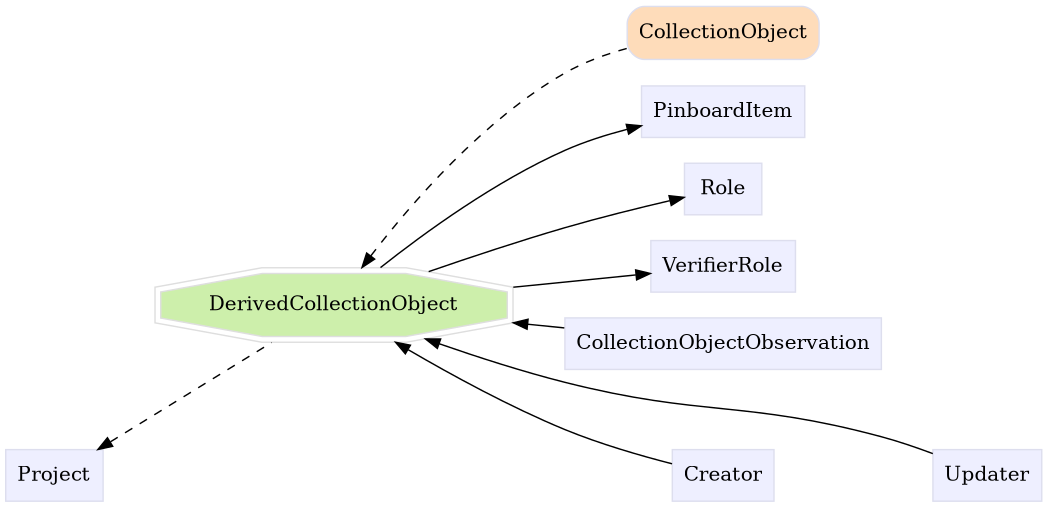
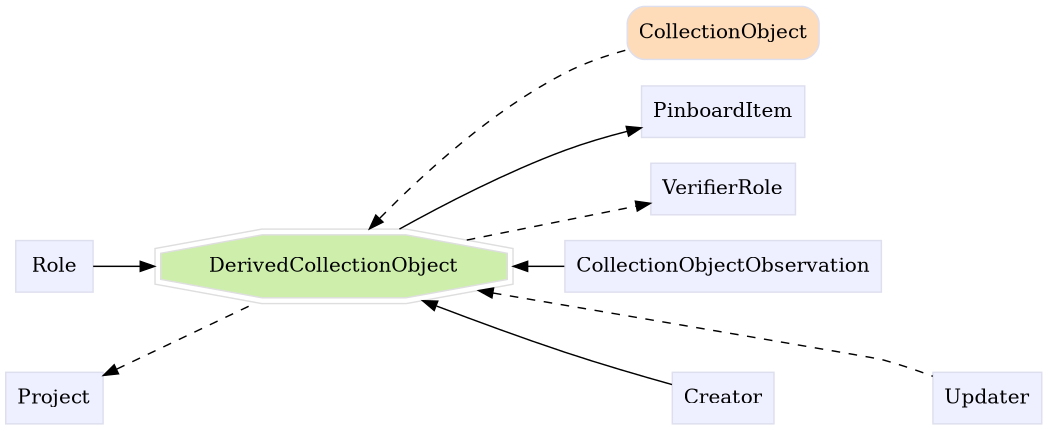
edge "DerivedCollectionObject" -> "Role": reversed
edge "DerivedCollectionObject" -> "VerifierRole": style solid -> dashed
edge "Updater" -> "DerivedCollectionObject": style solid -> dashed
